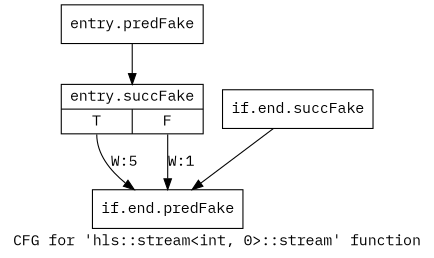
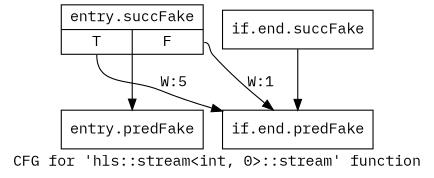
edge "entry.predFake" -> "entry.succFake": reversed
